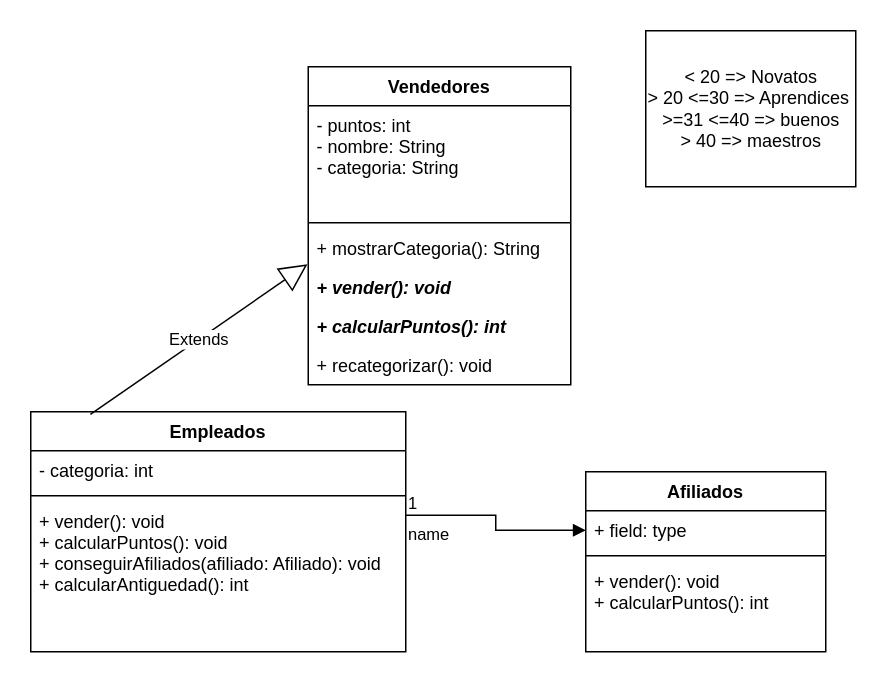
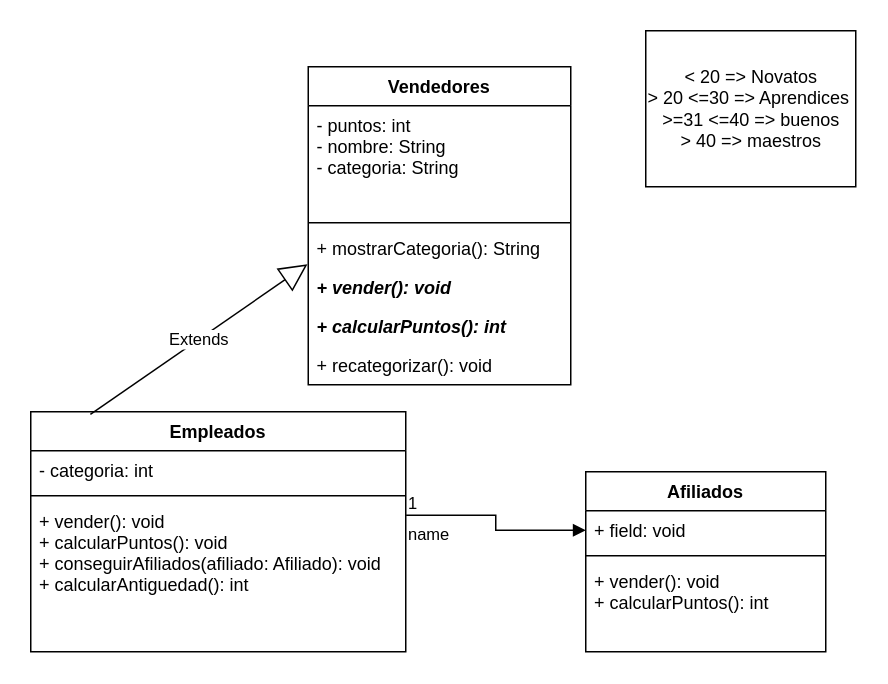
node "+ field: type": label "+ field: type" -> "+ field: void"
